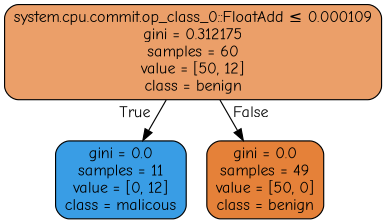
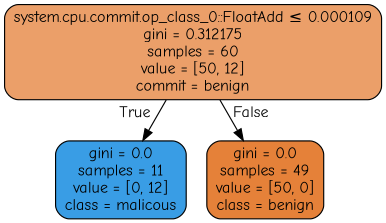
node "system.cpu.commit.op_class_0::FloatAdd ≤ 0.000109": text "class = benign" -> "commit = benign"
